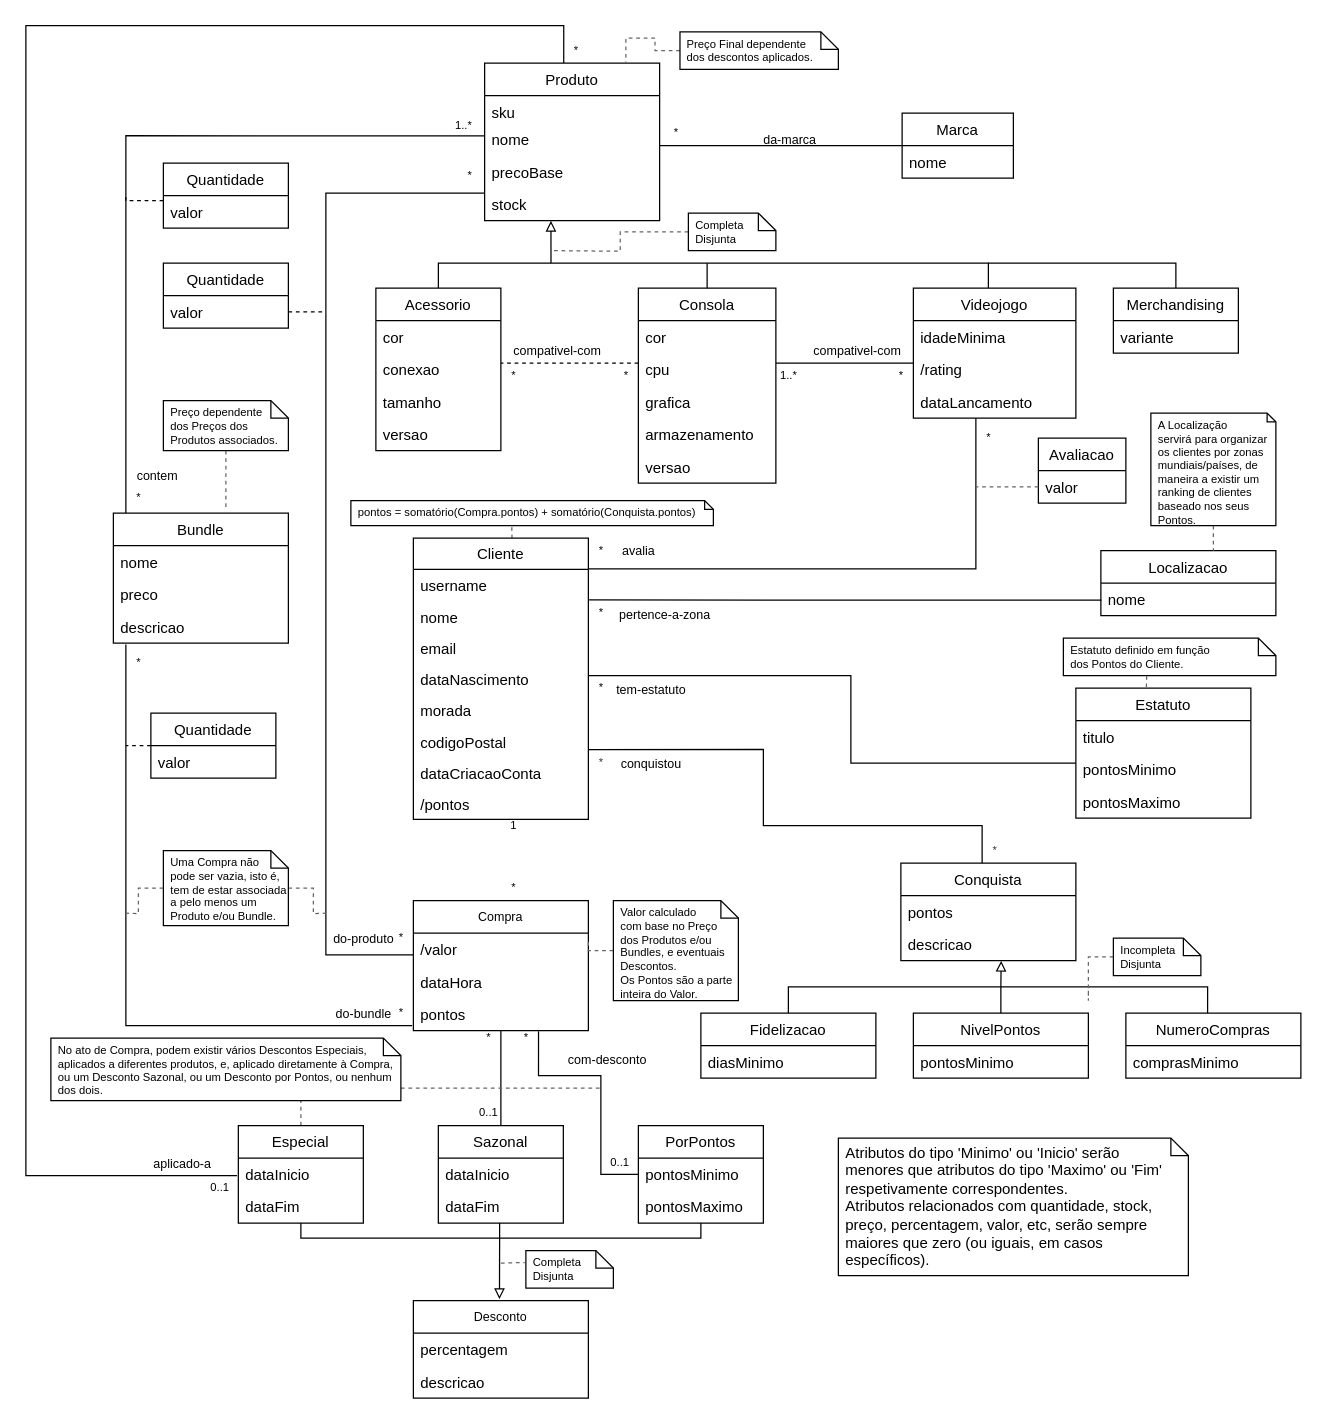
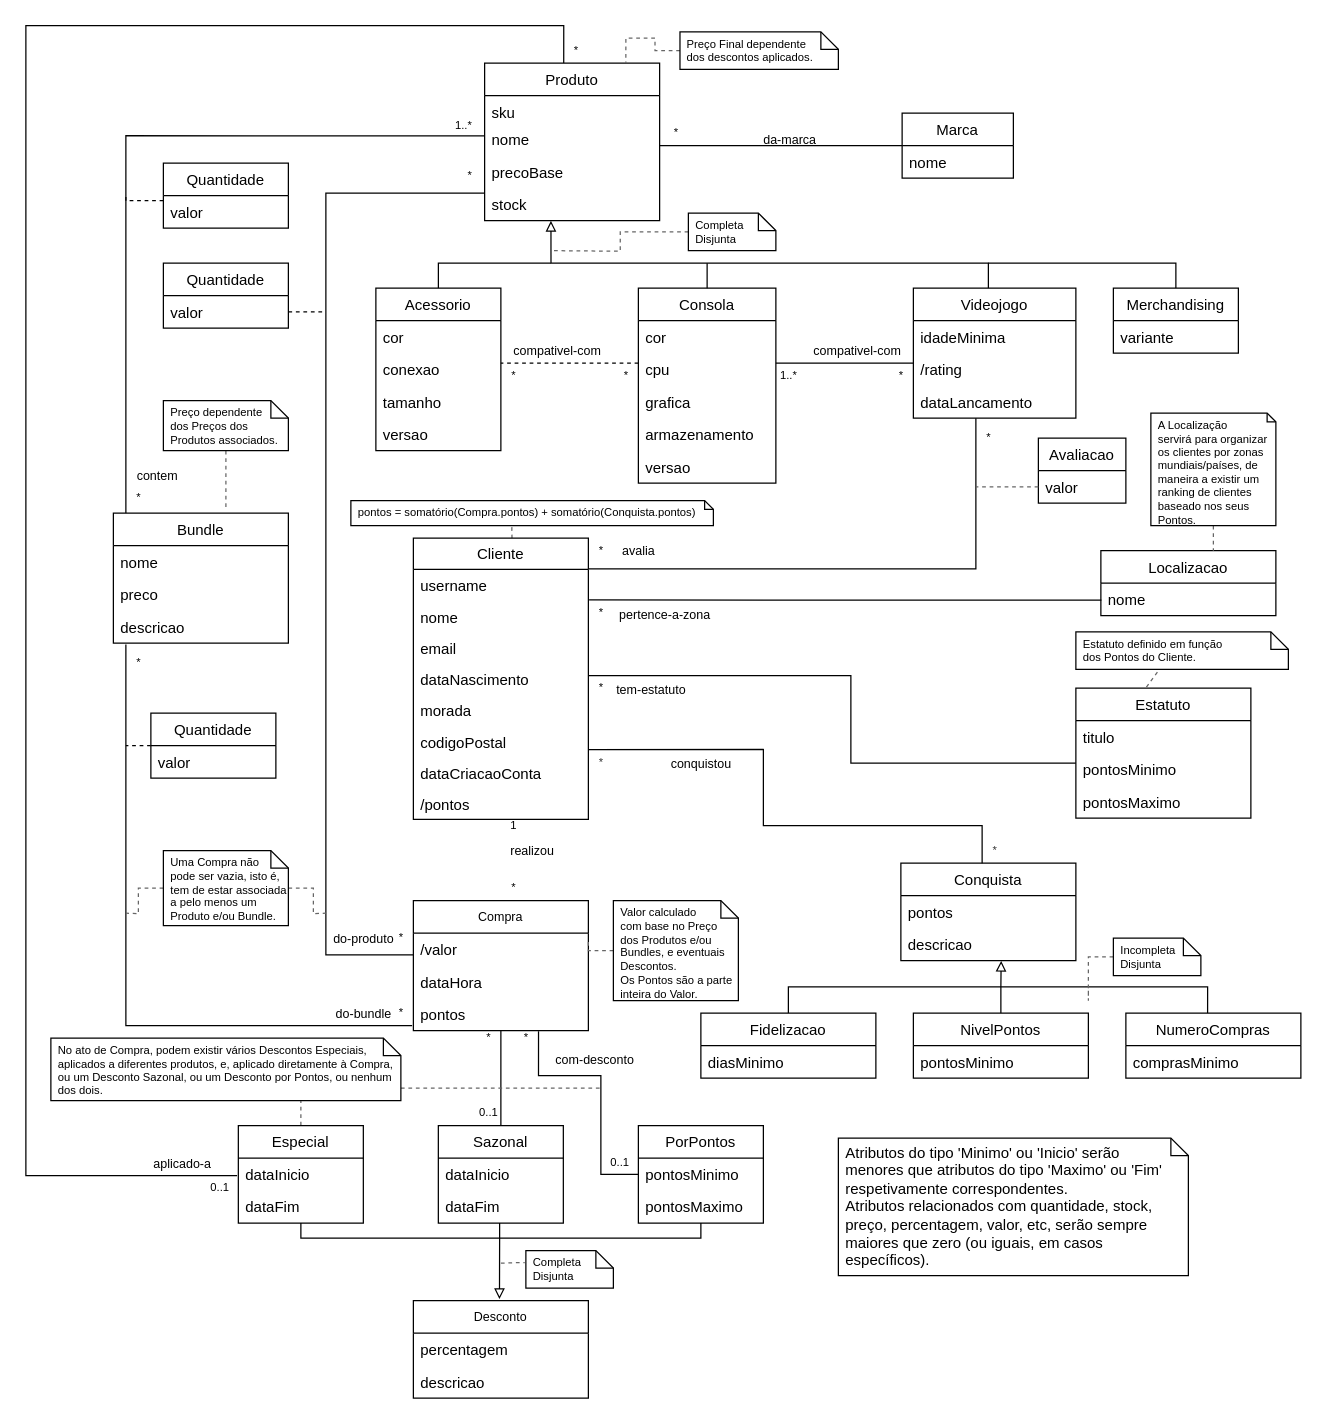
node "Estatuto definido em função dos Pontos do Cliente.": moved (1169, 657) -> (1182, 651)
node "conquistou": moved (651, 763) -> (701, 763)
node "realizou": added
node "com-desconto": moved (607, 1059) -> (594, 1059)
